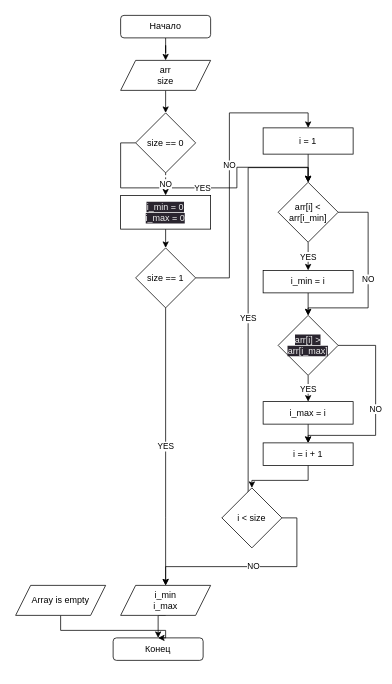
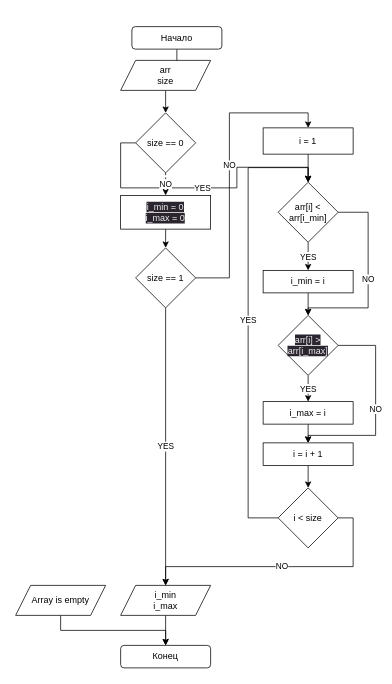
node "Начало": moved (165, 27) -> (177, 38)
node "i < size": moved (252, 518) -> (308, 518)
node "Конец": moved (158, 649) -> (165, 657)
